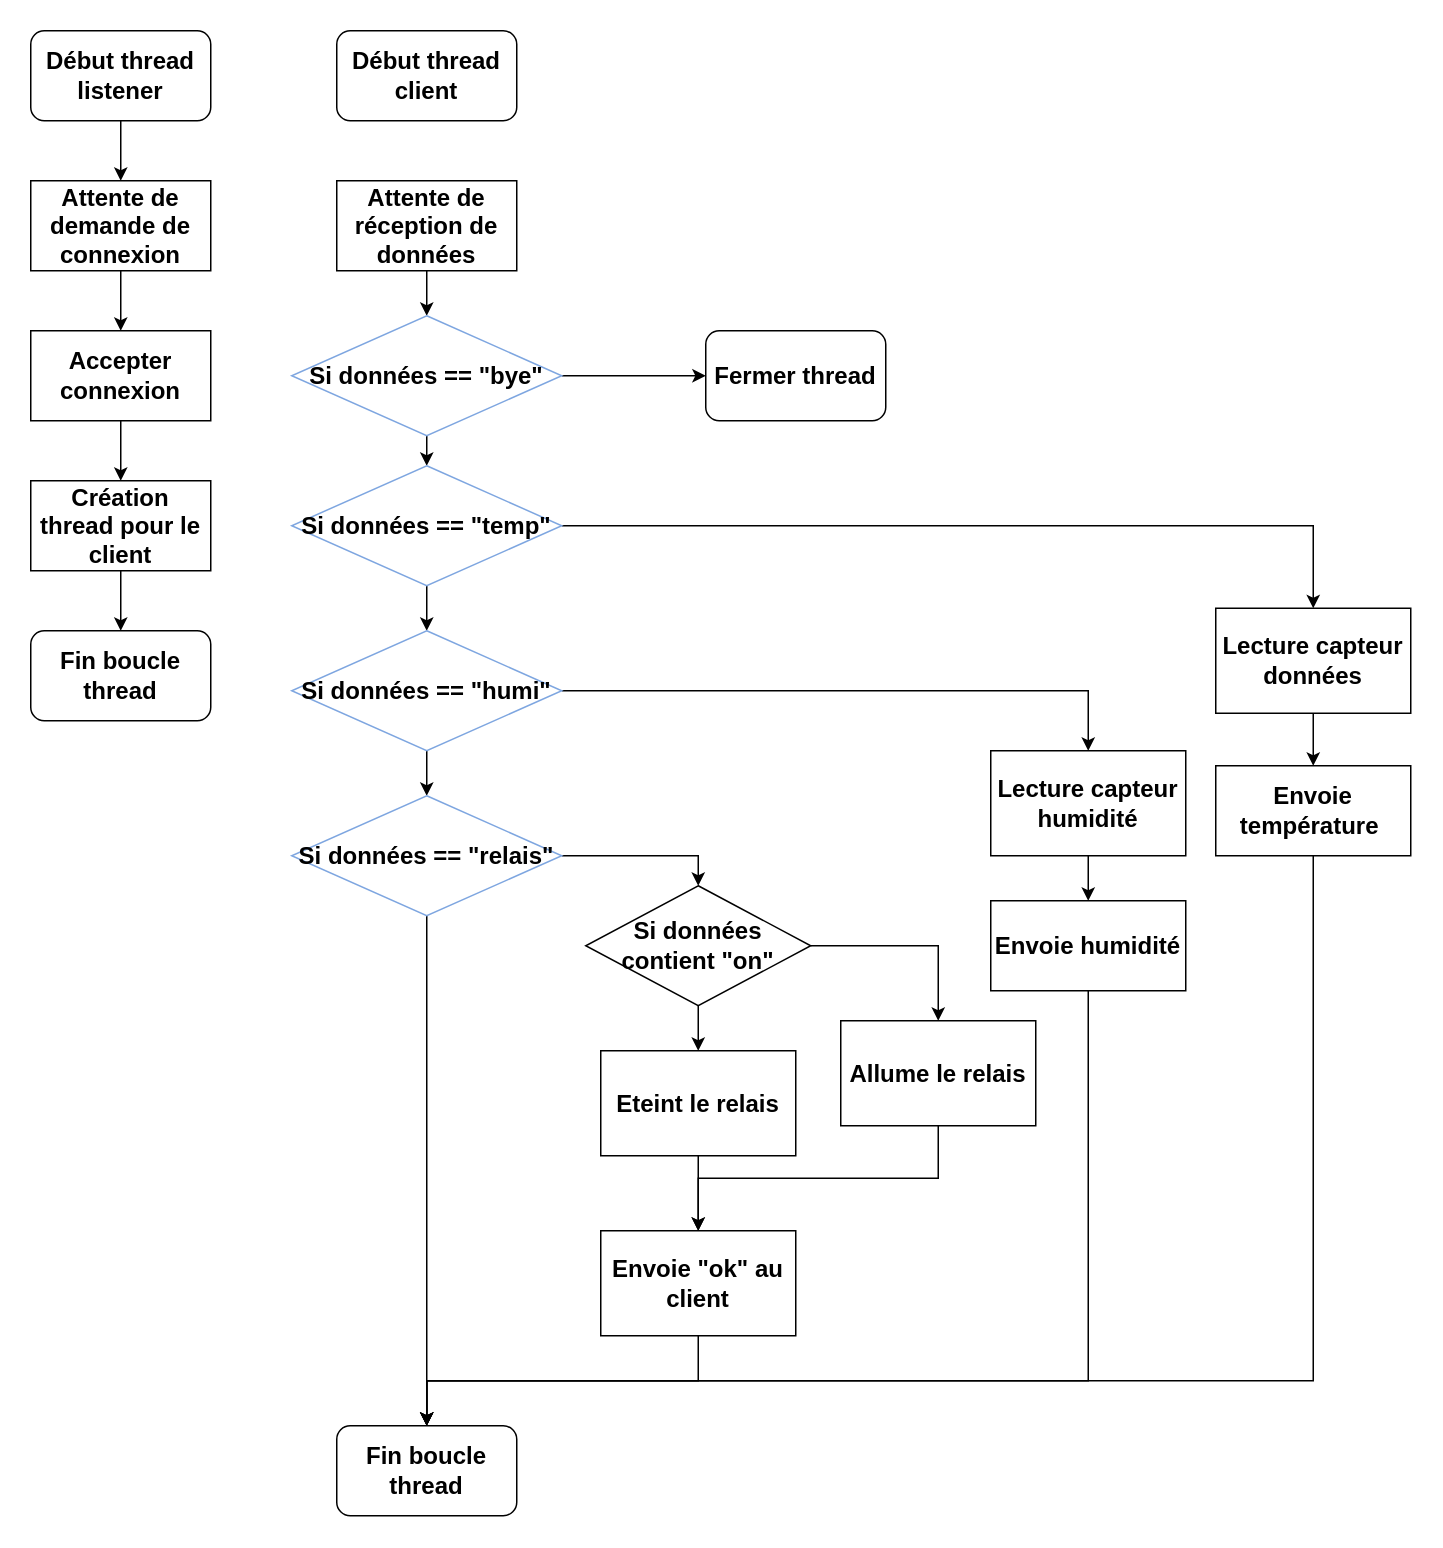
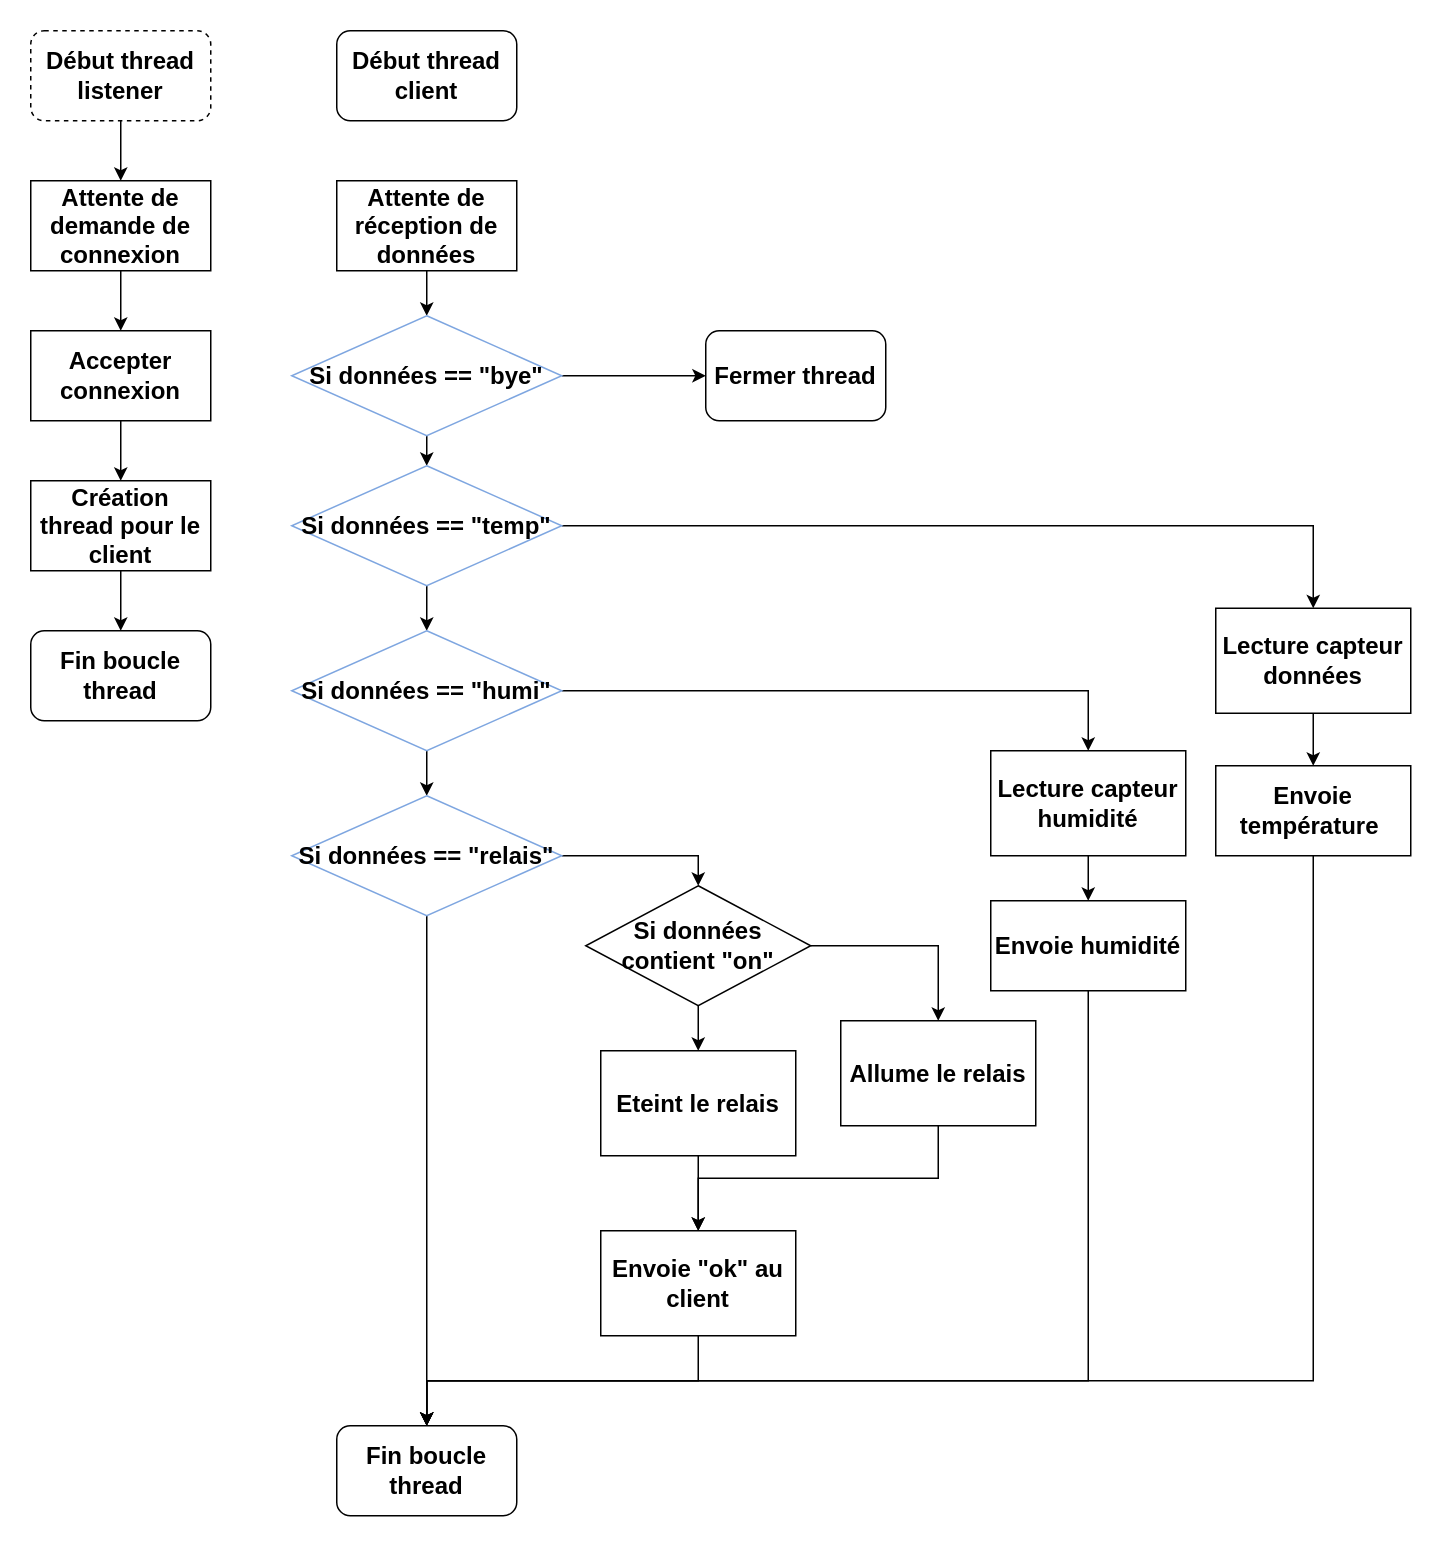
node "Début thread listener": style solid -> dashed
